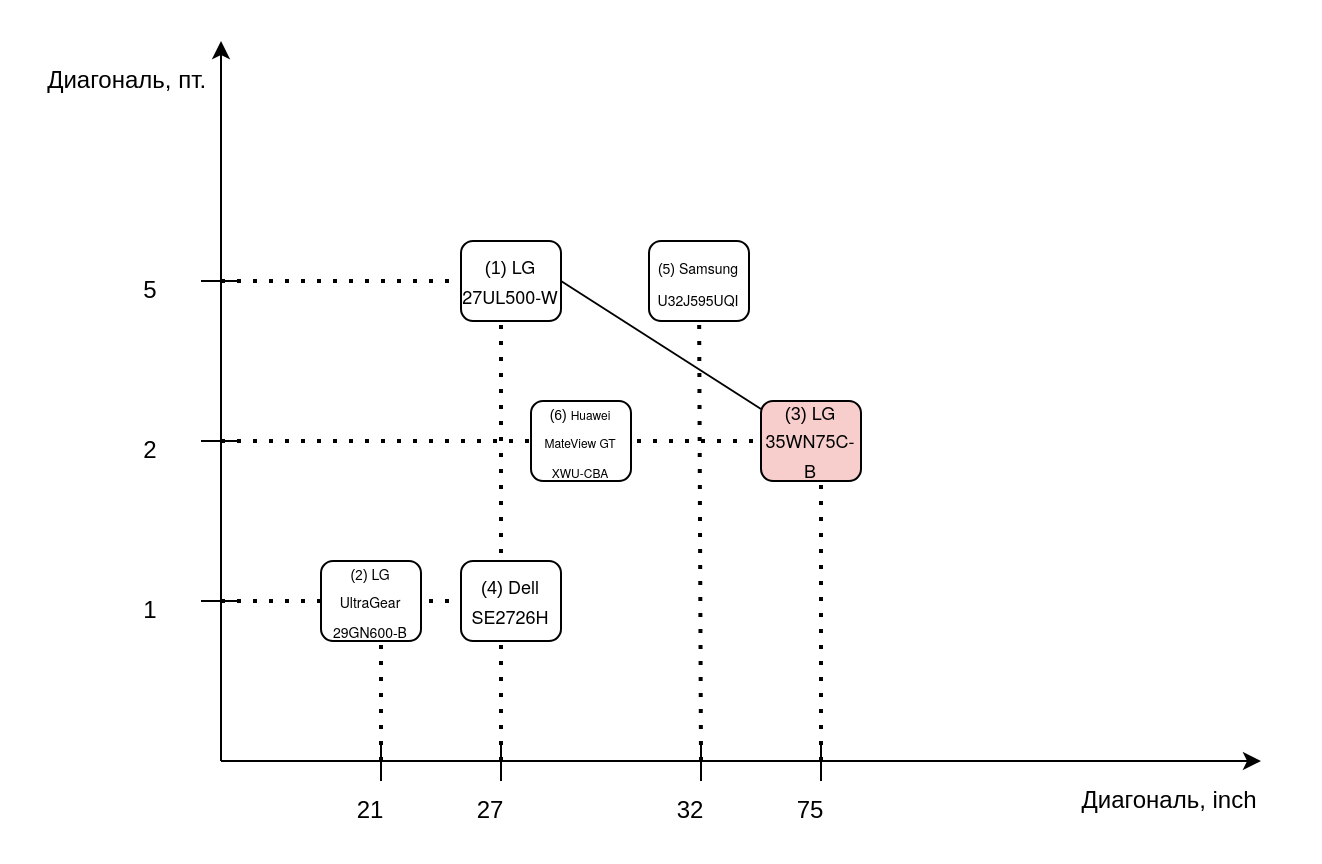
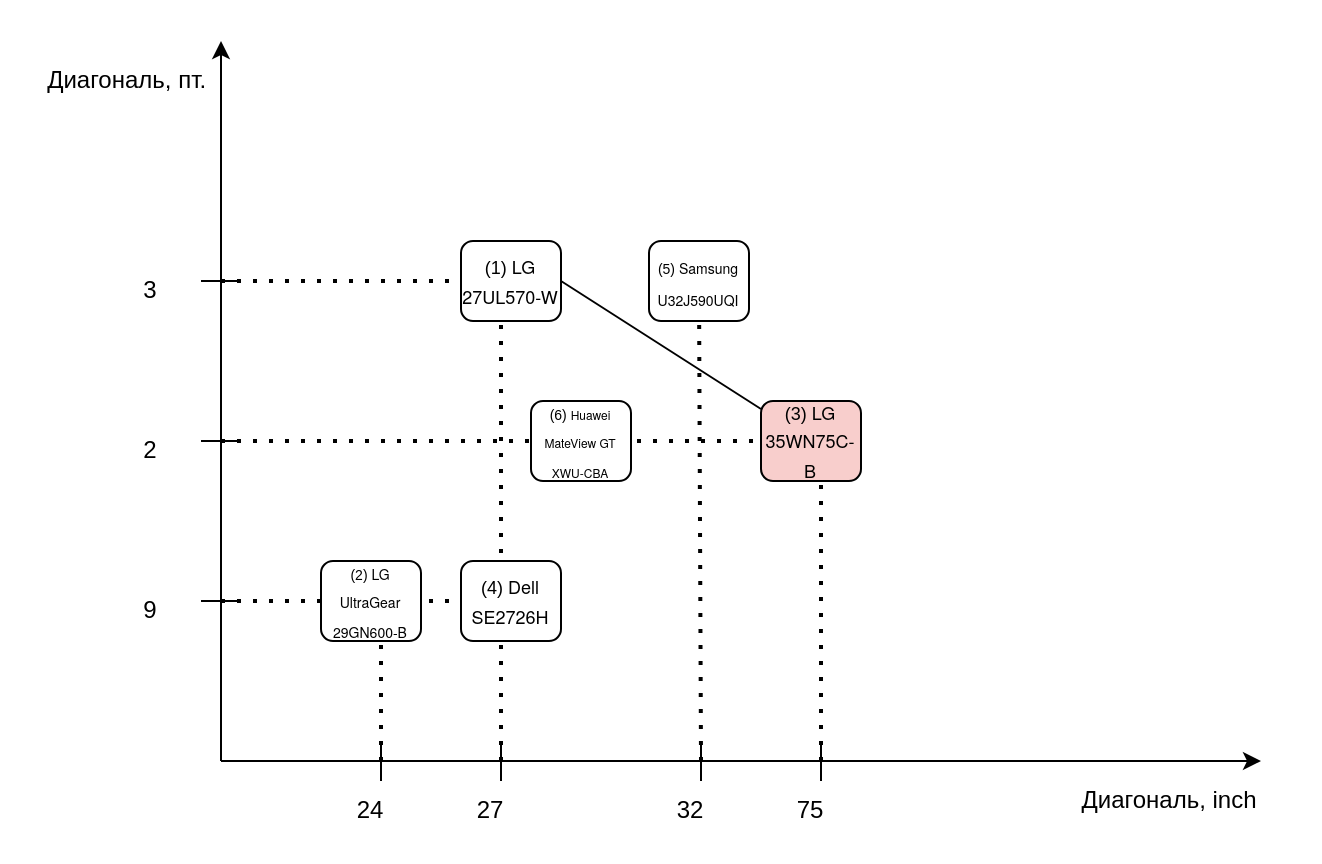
node "(1) LG 27UL500-W": label "(1) LG 27UL500-W" -> "(1) LG 27UL570-W"
node "(5) Samsung U32J595UQI": label "(5) Samsung U32J595UQI" -> "(5) Samsung U32J590UQI"
node "5": label "5" -> "3"
node "1": label "1" -> "9"
node "21": label "21" -> "24"
